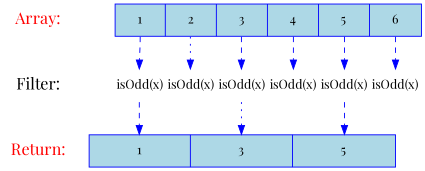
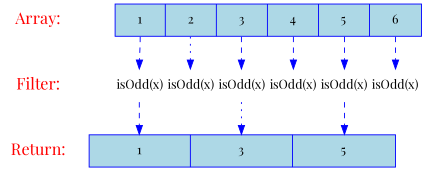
node "Filter:": fontcolor black -> red
